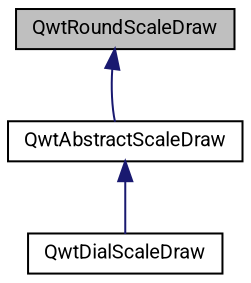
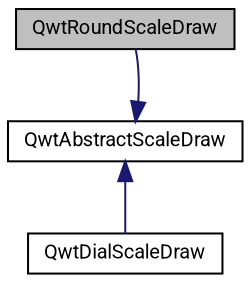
edge "QwtAbstractScaleDraw" -> "QwtRoundScaleDraw": reversed
